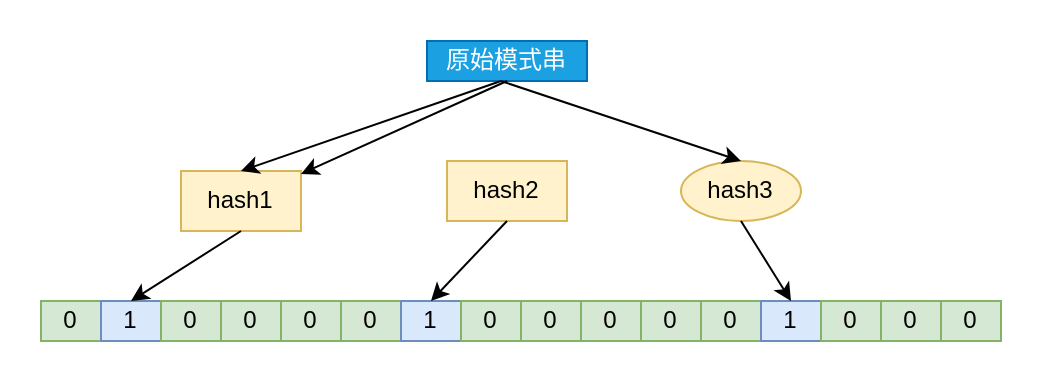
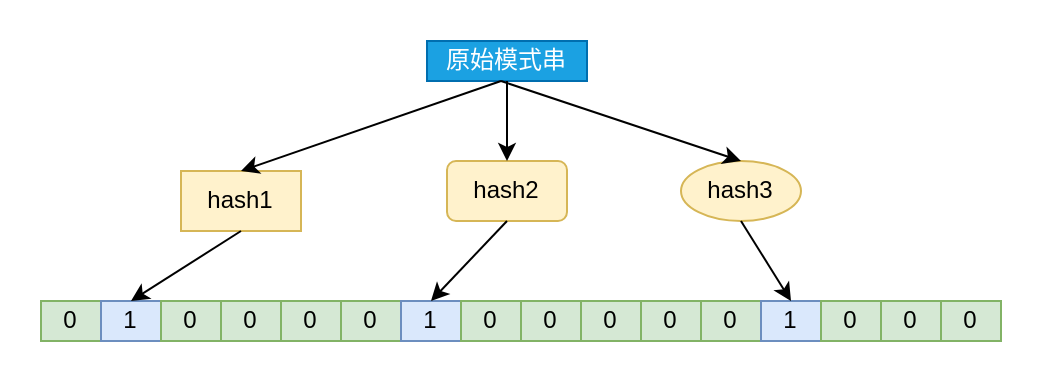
edge "原始模式串" -> "hash1": now "原始模式串" -> "hash2"
node "hash2": shape rectangle -> rounded rectangle
